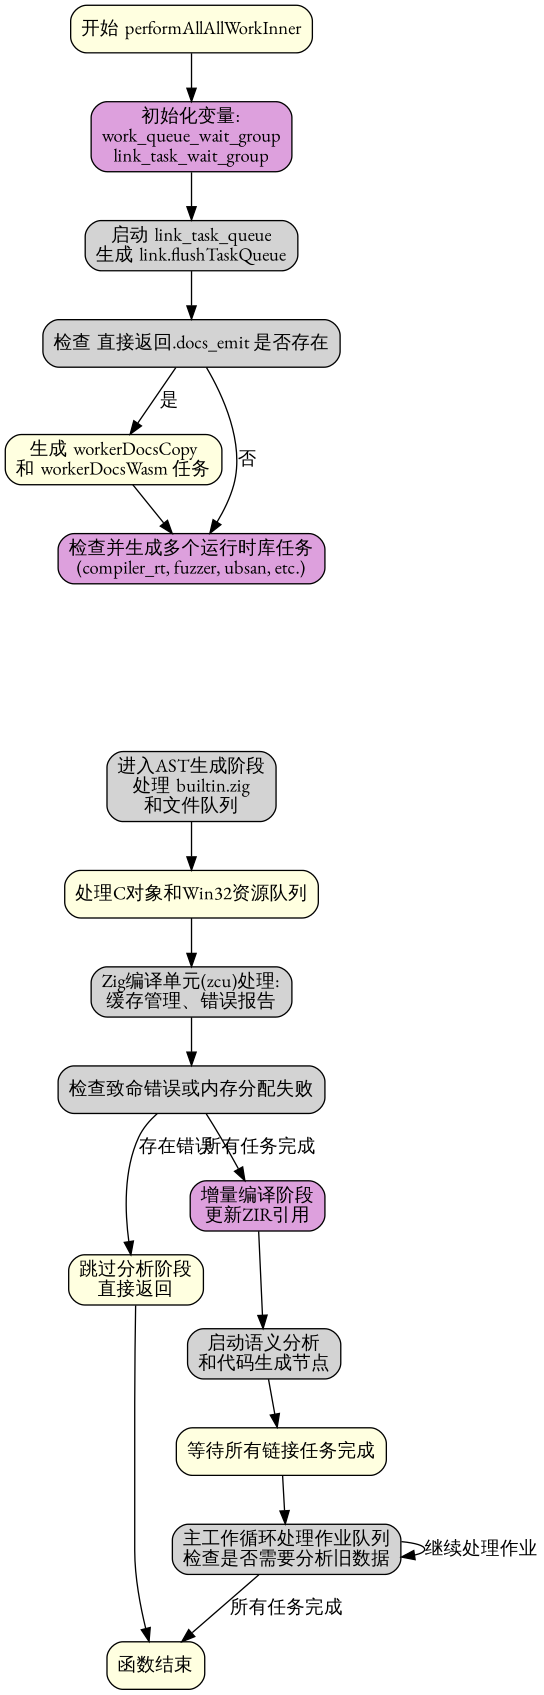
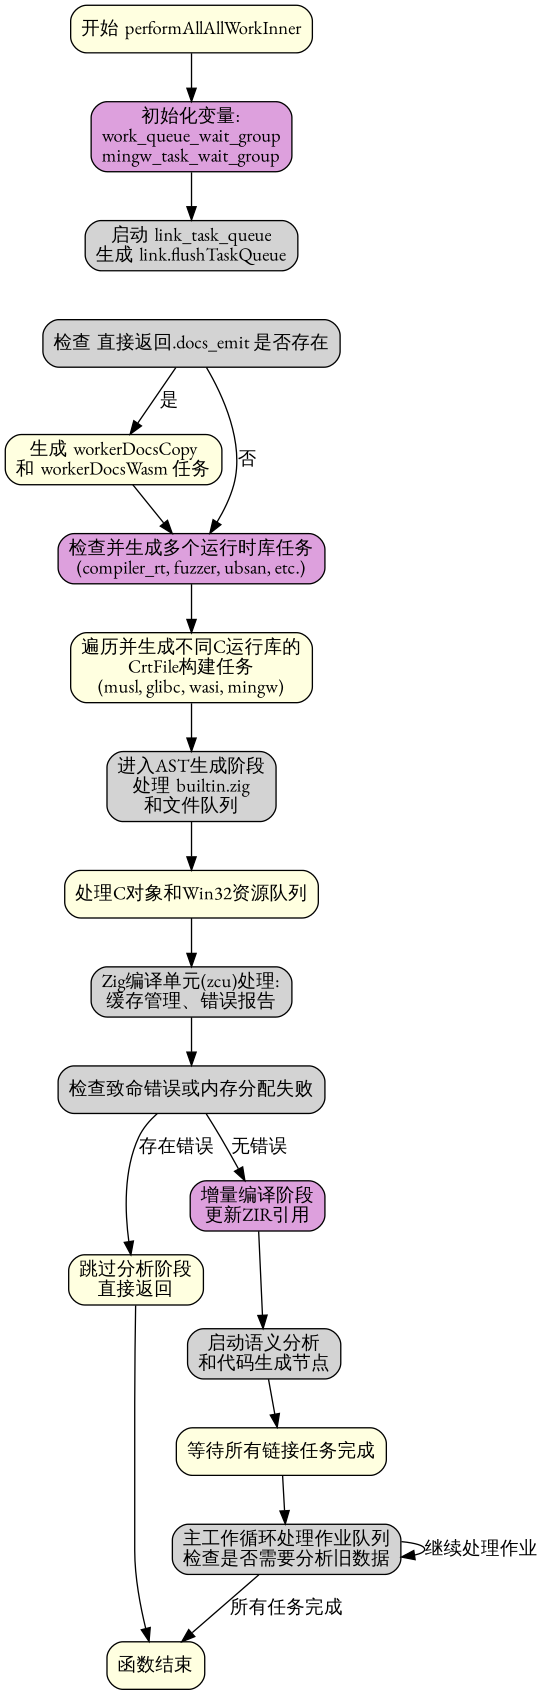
node "初始化变量: work_queue_wait_group link_task_wait_group": label "初始化变量: work_queue_wait_group link_task_wait_group" -> "初始化变量: work_queue_wait_group mingw_task_wait_group"
edge "启动 link_task_queue 生成 link.flushTaskQueue" -> "检查 直接返回.docs_emit 是否存在": removed
node "遍历并生成不同C运行库的 CrtFile构建任务 (musl, glibc, wasi, mingw)": added
edge "检查致命错误或内存分配失败" -> "增量编译阶段 更新ZIR引用": label "所有任务完成" -> "无错误"
